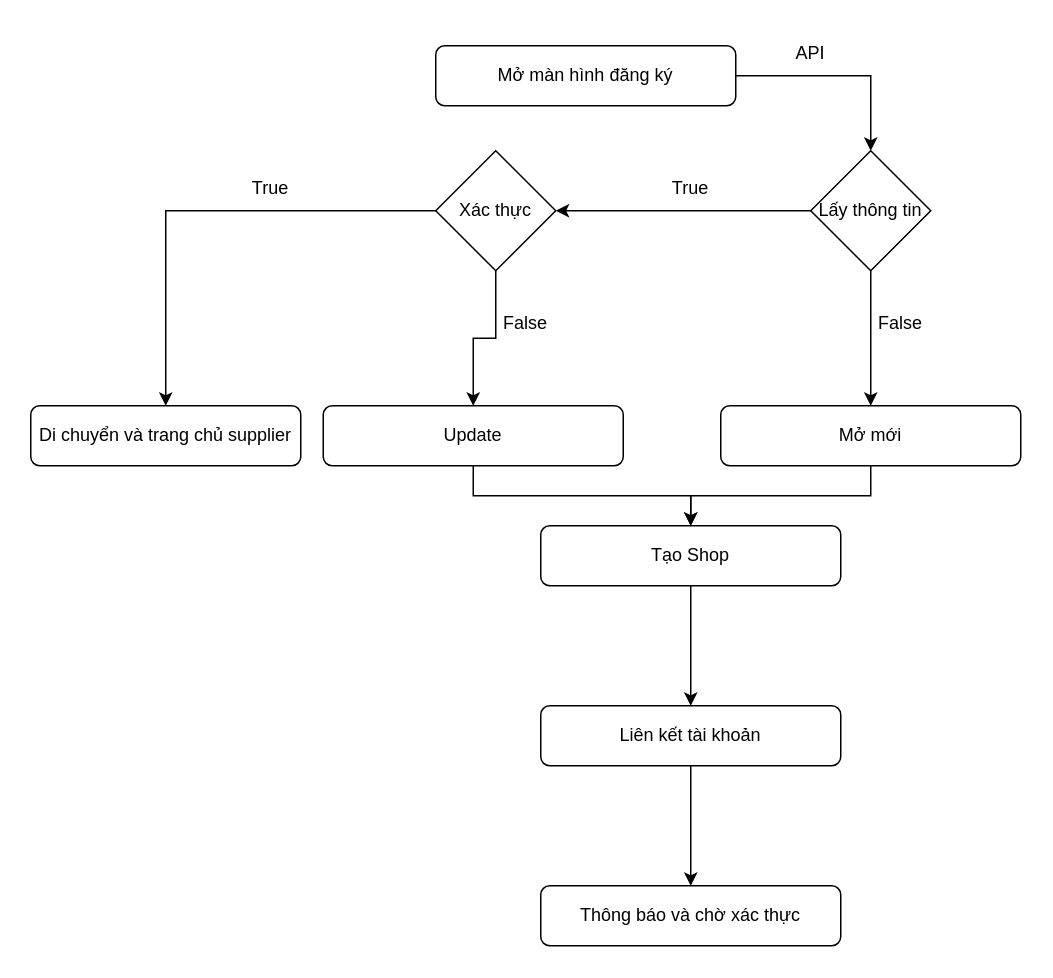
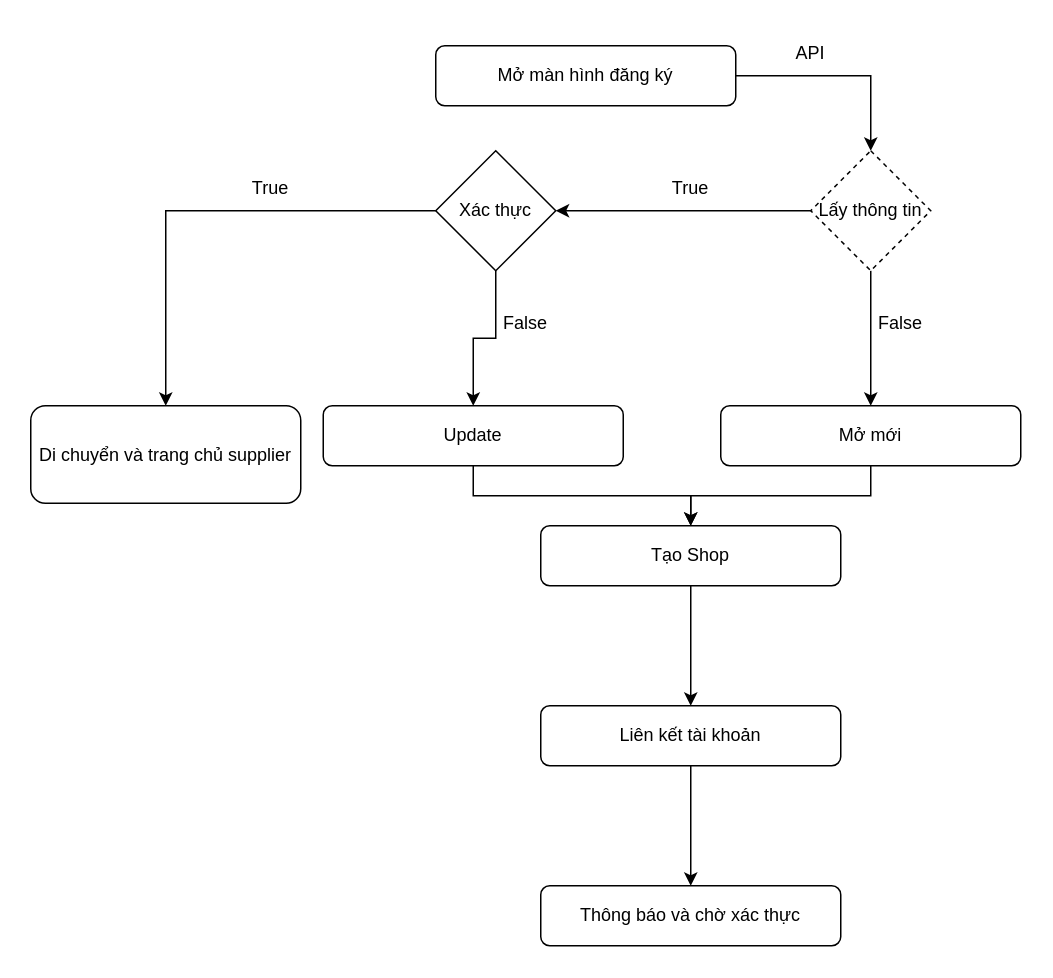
node "Lấy thông tin": style solid -> dashed
node "Di chuyển và trang chủ supplier": size 270x60 -> 270x98
